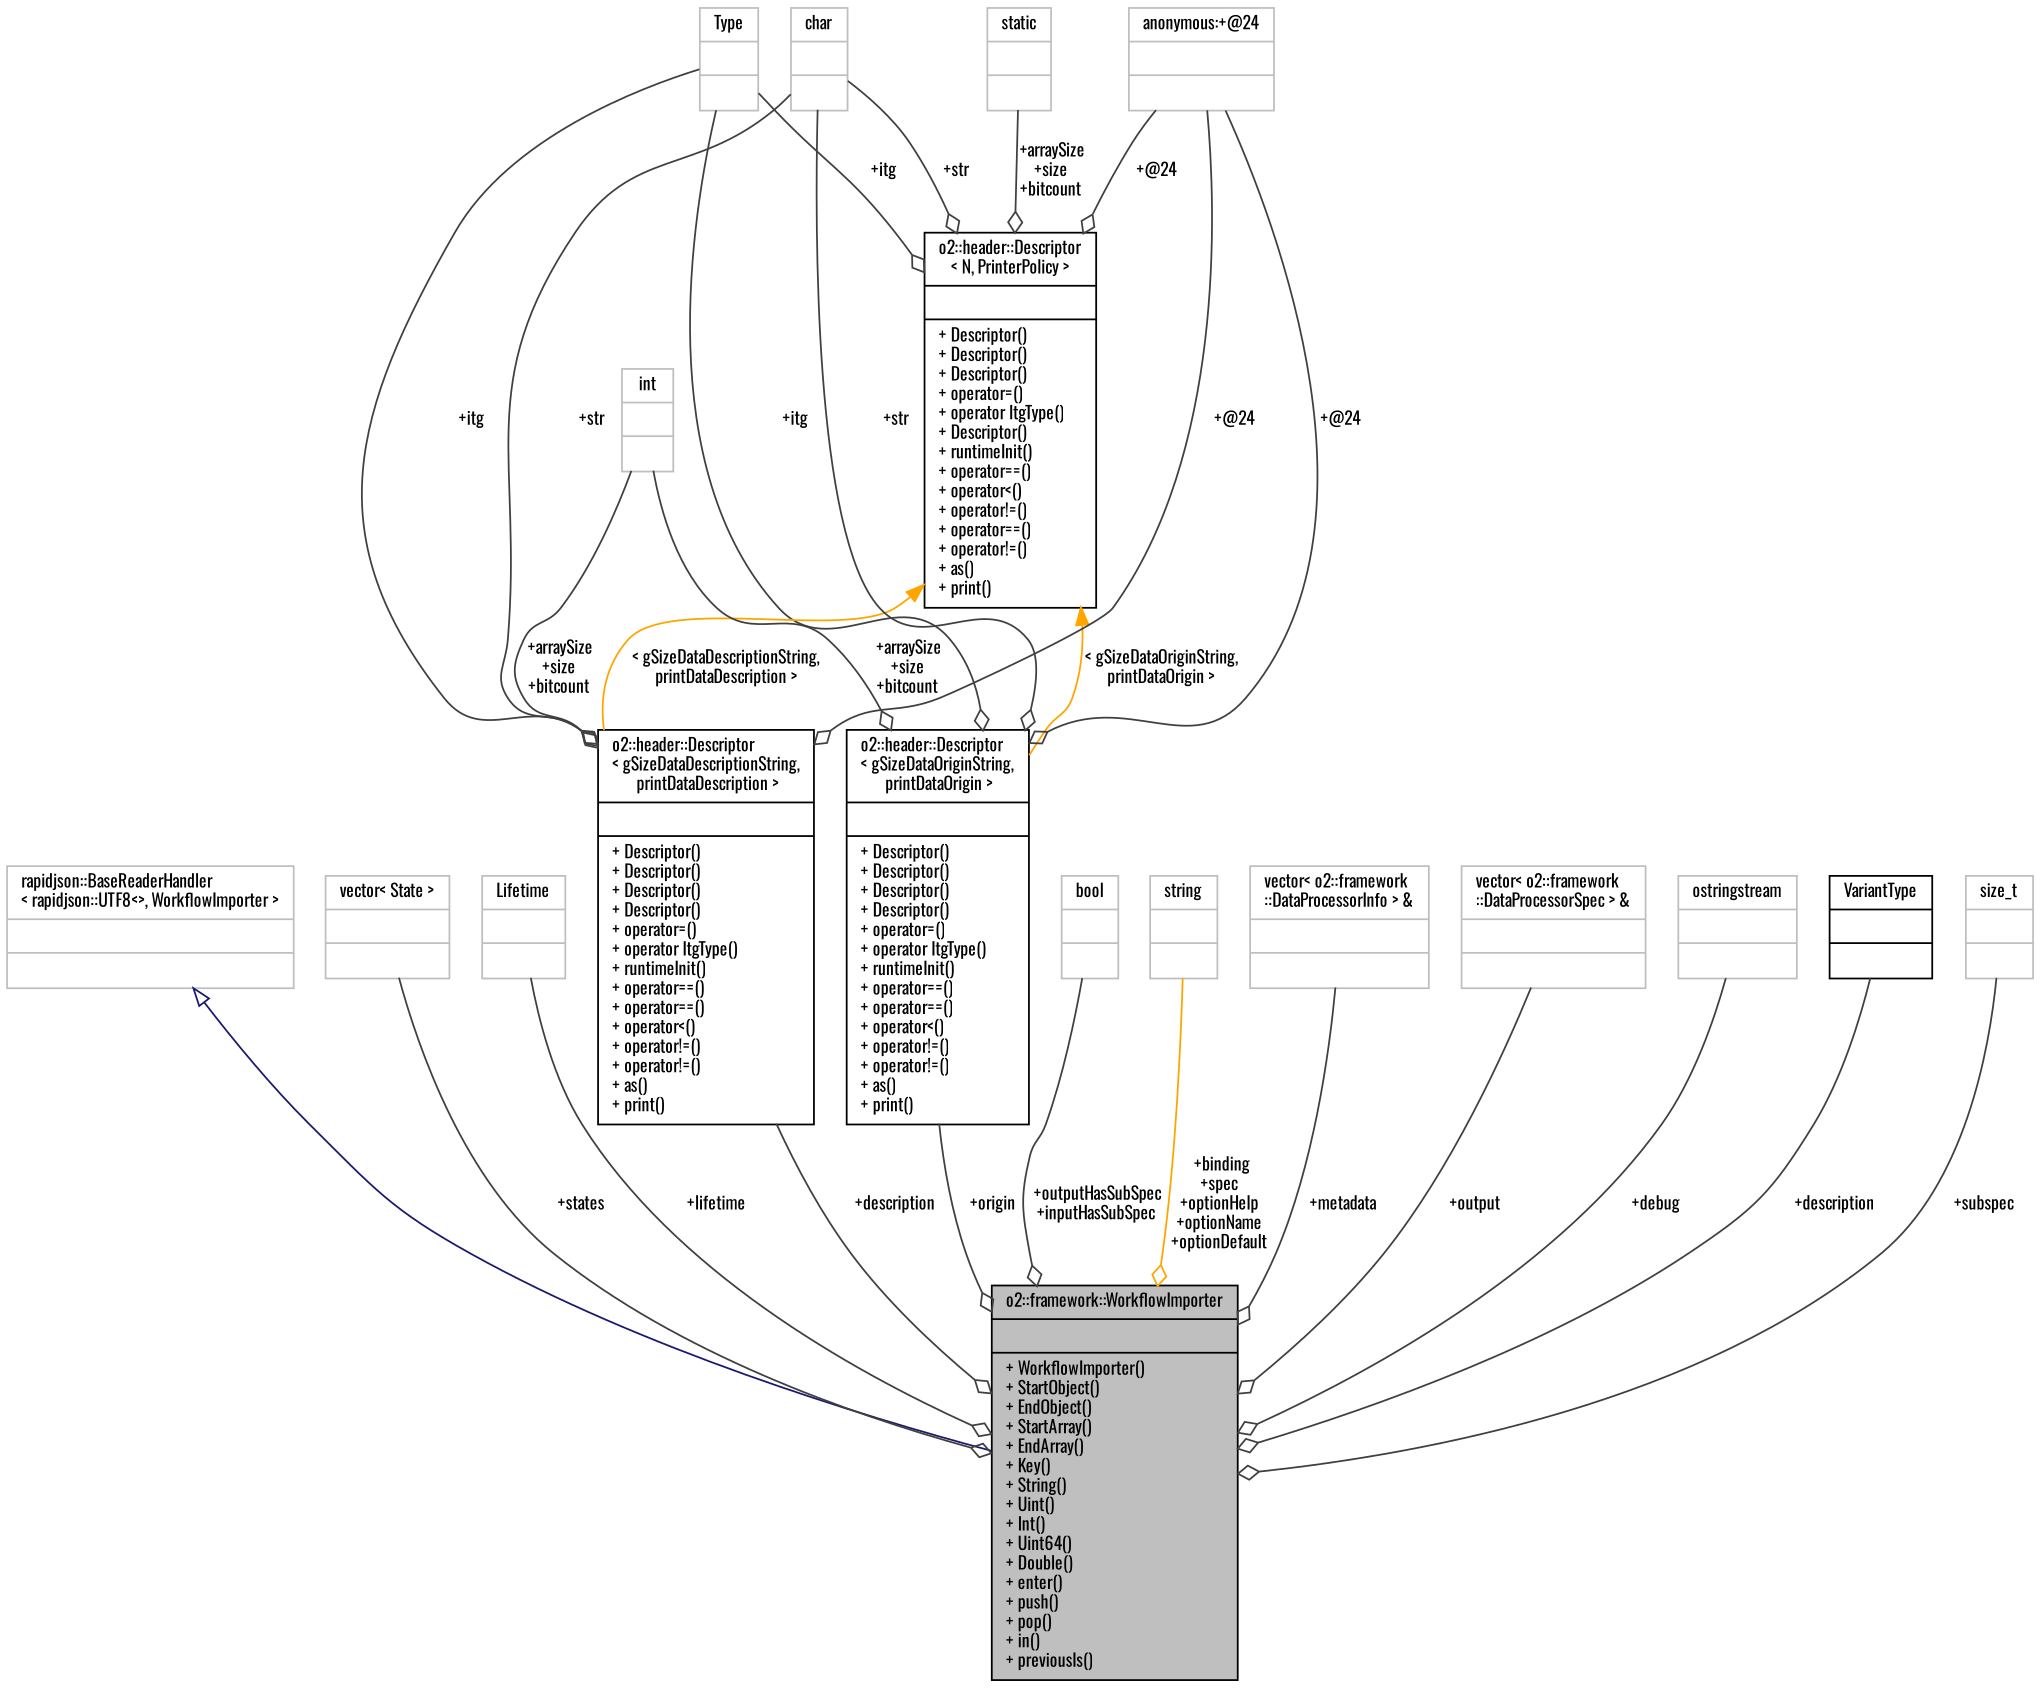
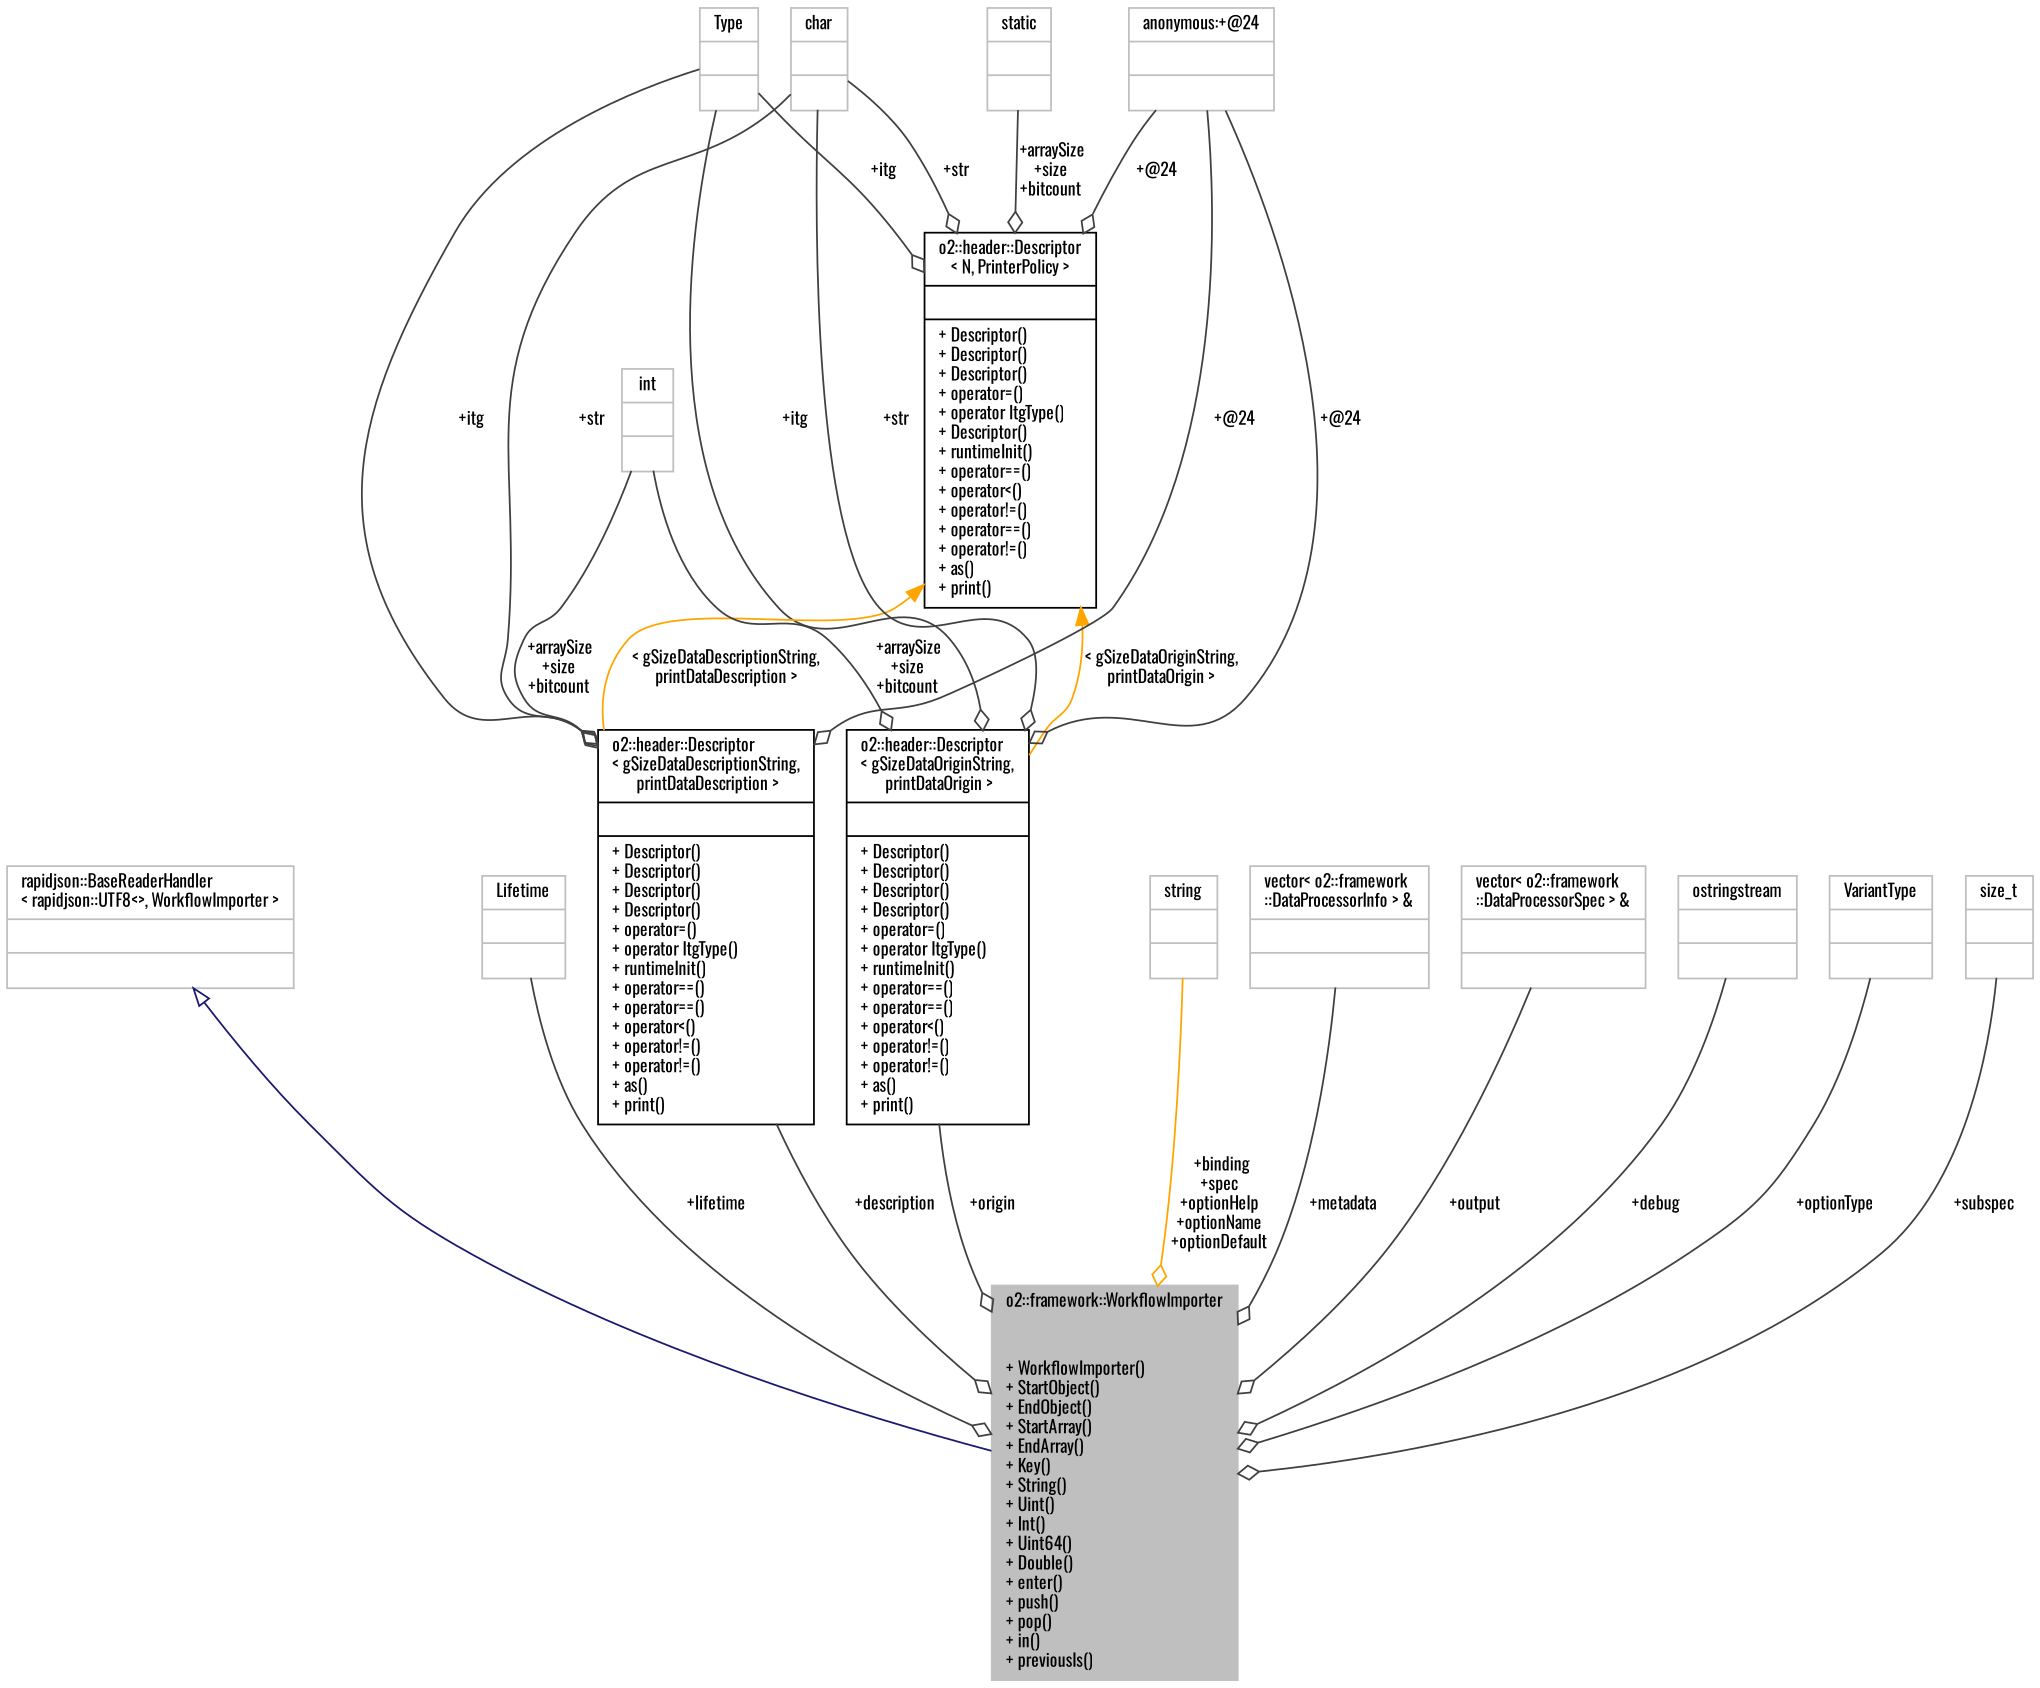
node "vector< State >": removed
node "bool": removed
node "VariantType": color black -> grey75
edge "VariantType" -> "o2::framework::WorkflowImporter": label " +description" -> " +optionType"
node "o2::framework::WorkflowImporter": color black -> grey75
